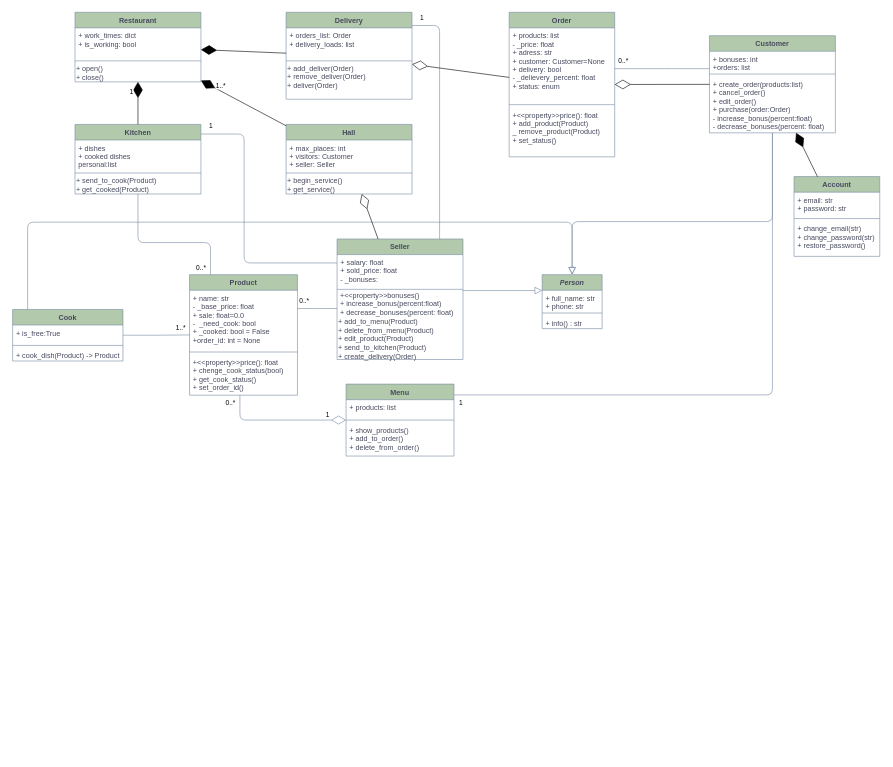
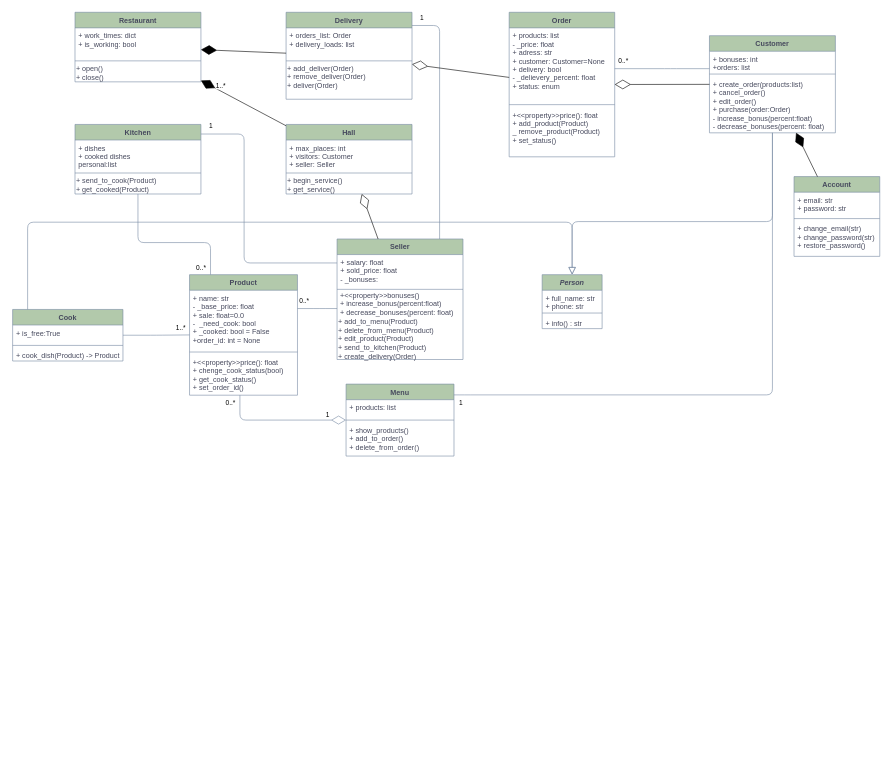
edge "Kitchen" -> "Restaurant": removed, label "1"
edge "Seller" -> "Person": removed
